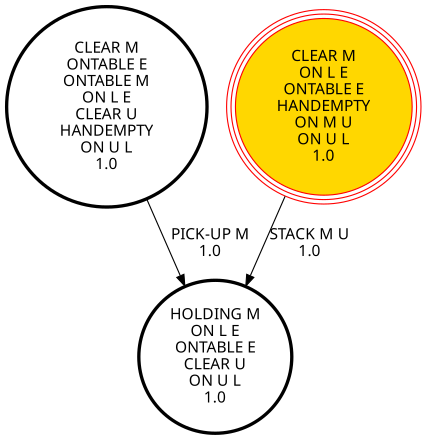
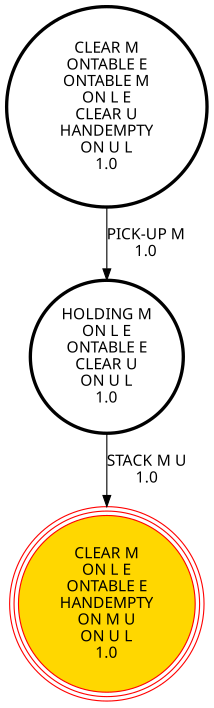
edge "CLEAR M ON L E ONTABLE E HANDEMPTY ON M U ON U L 1.0" -> "HOLDING M ON L E ONTABLE E CLEAR U ON U L 1.0": reversed
